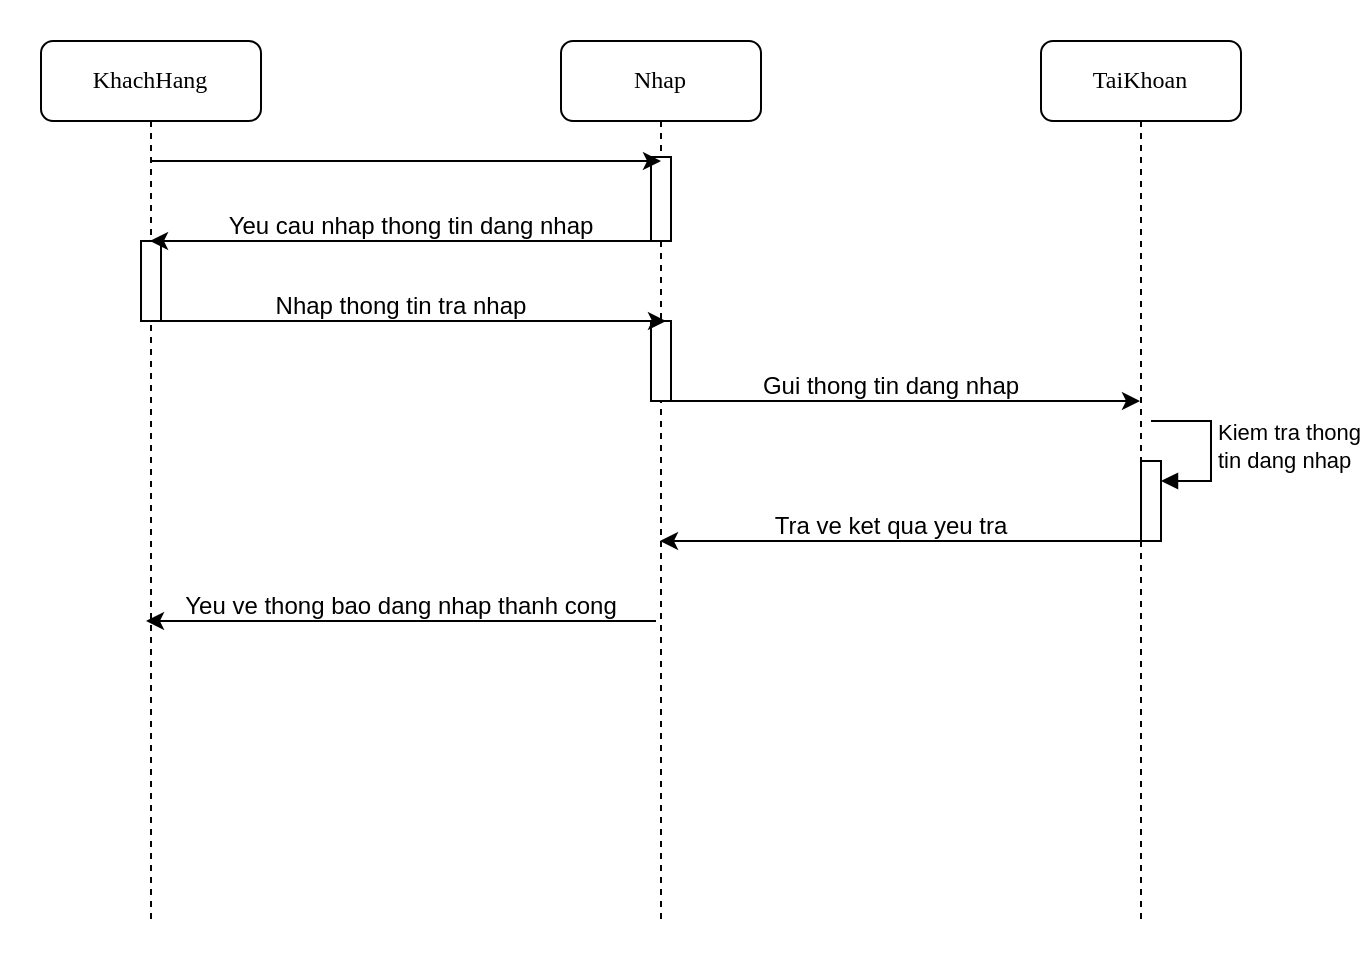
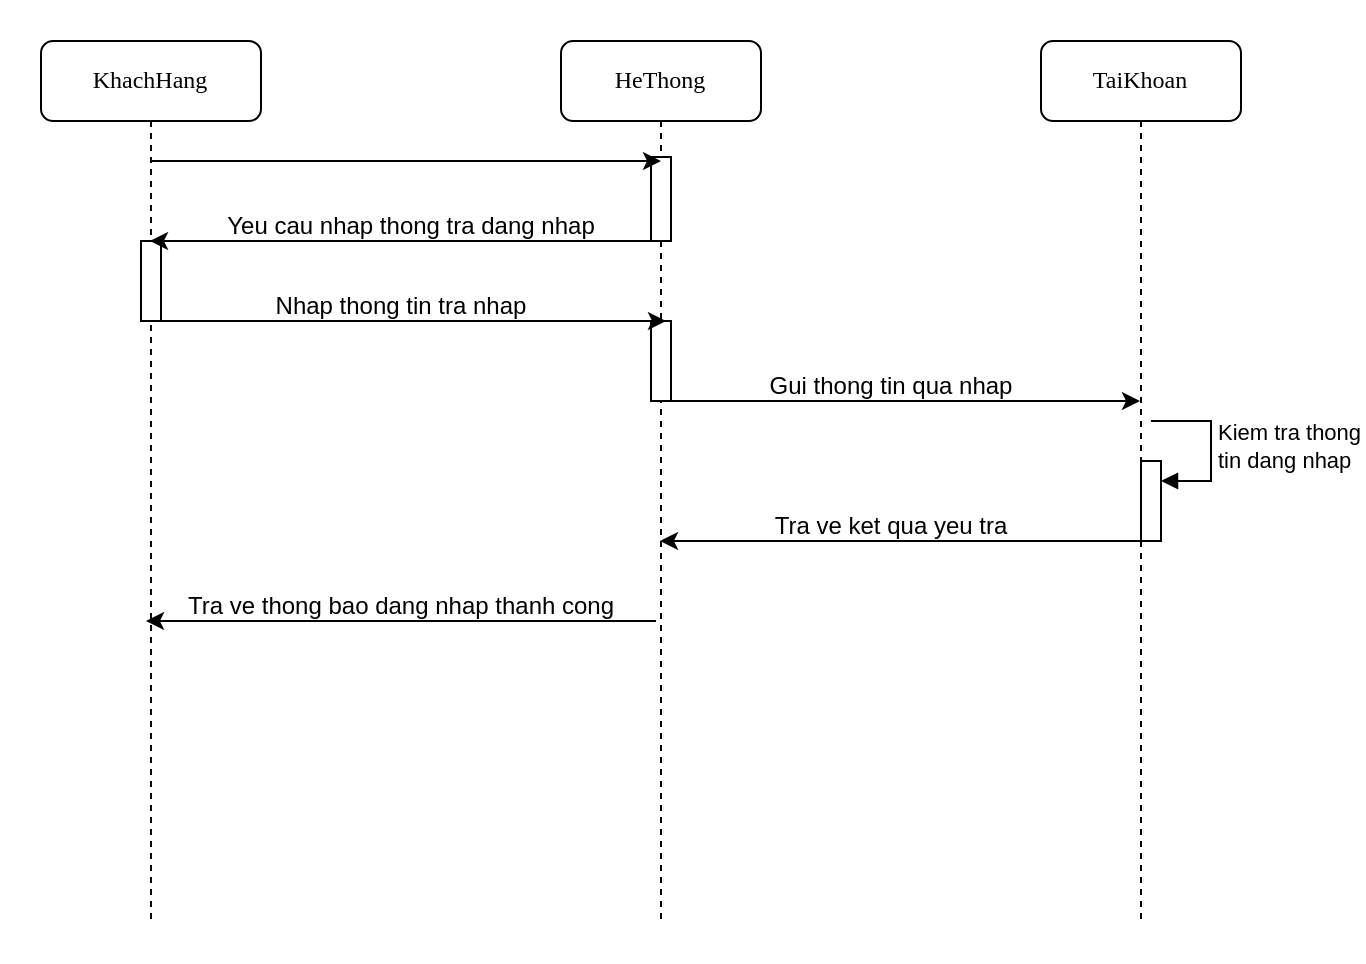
node "Nhap": label "Nhap" -> "HeThong"
node "Yeu cau nhap thong tin dang nhap": label "Yeu cau nhap thong tin dang nhap" -> "Yeu cau nhap thong tra dang nhap"
node "Gui thong tin dang nhap": label "Gui thong tin dang nhap" -> "Gui thong tin qua nhap"
node "Yeu ve thong bao dang nhap thanh cong": label "Yeu ve thong bao dang nhap thanh cong" -> "Tra ve thong bao dang nhap thanh cong"
